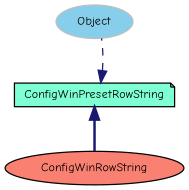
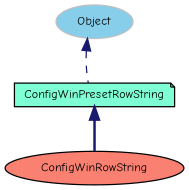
edge "Object" -> "ConfigWinPresetRowString": reversed
